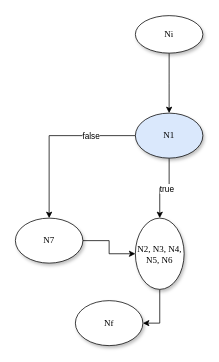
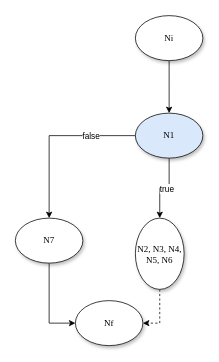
node "Ni": size 68x38 -> 68x45
edge "N7" -> "N2, N3, N4, N5, N6": now "N7" -> "Nf"
edge "N2, N3, N4, N5, N6" -> "Nf": style solid -> dashed
